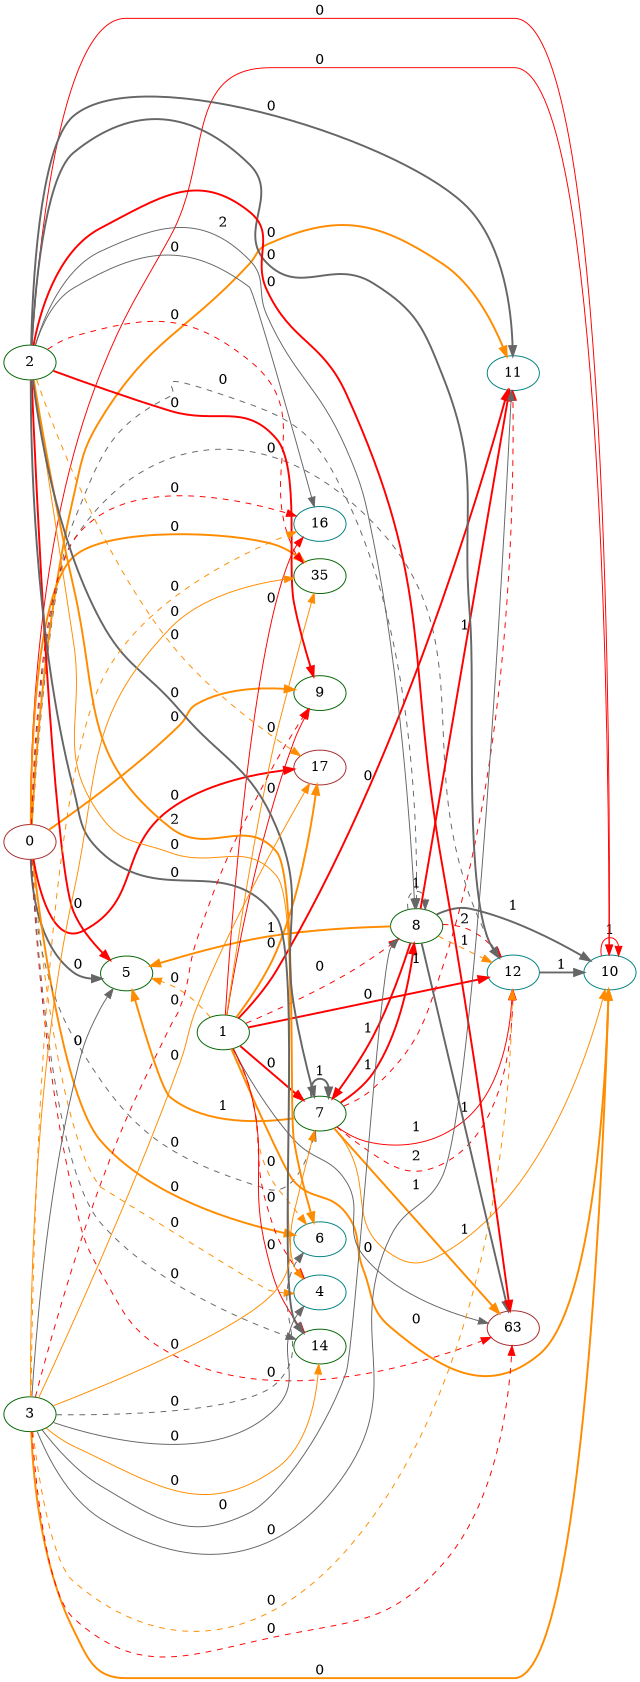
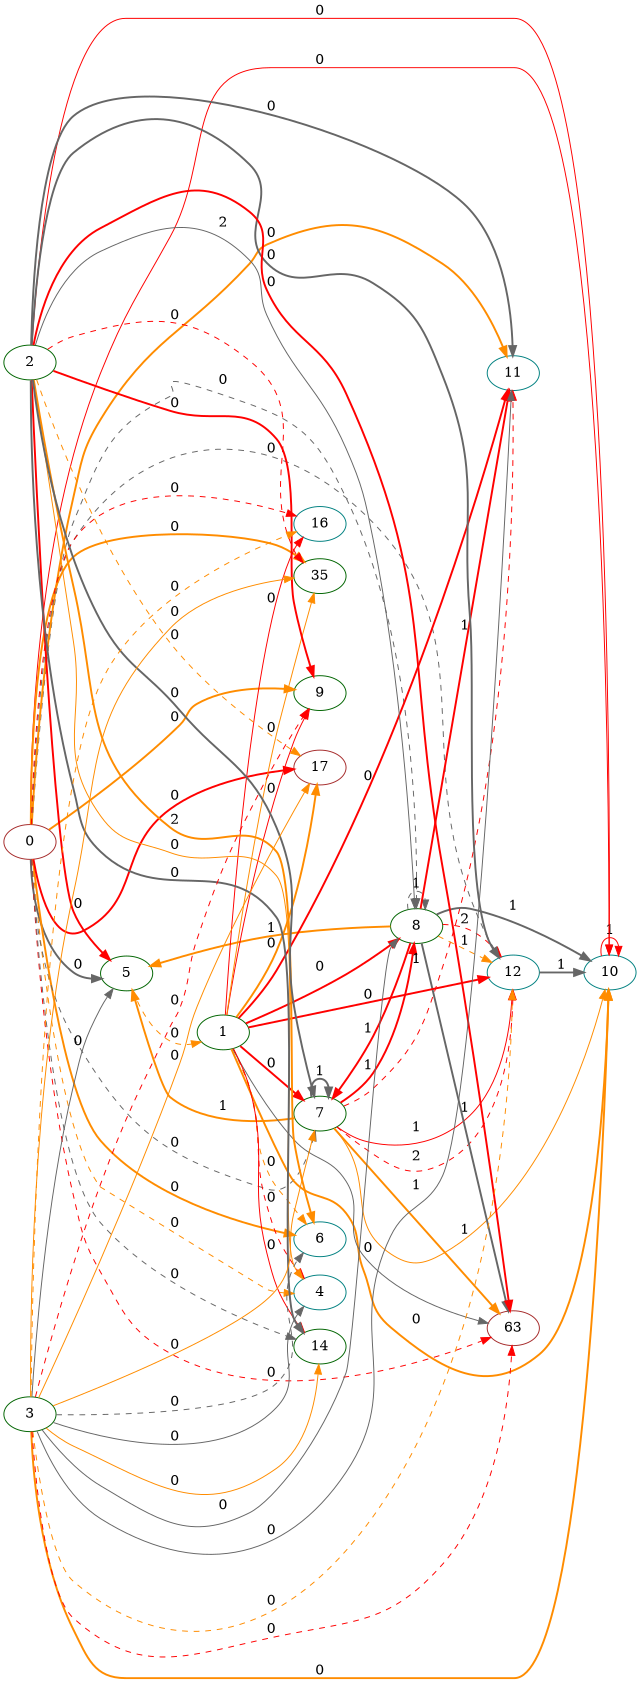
edge "2" -> "16": removed, label "0"
edge "1" -> "8": style dashed -> bold
edge "1" -> "5": reversed
